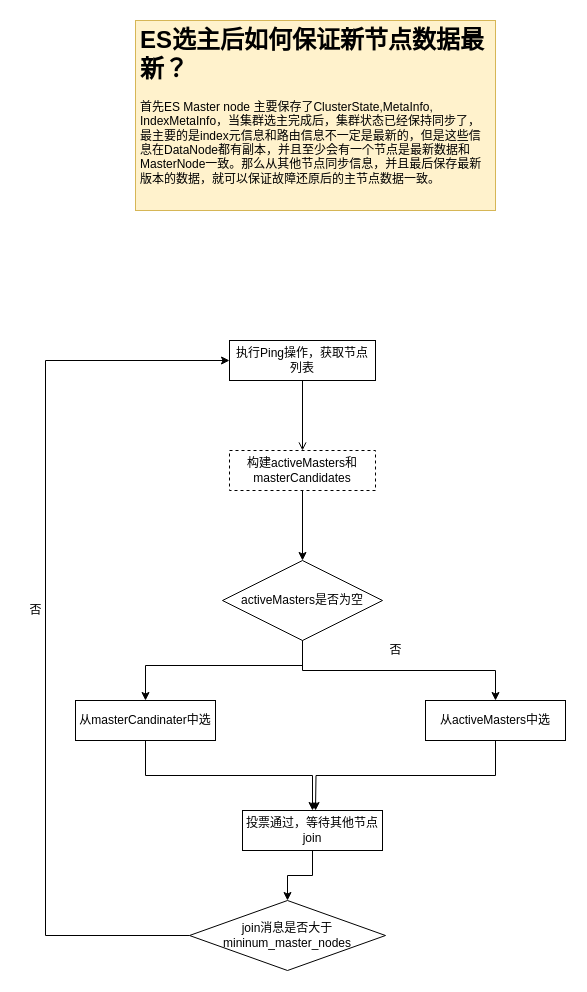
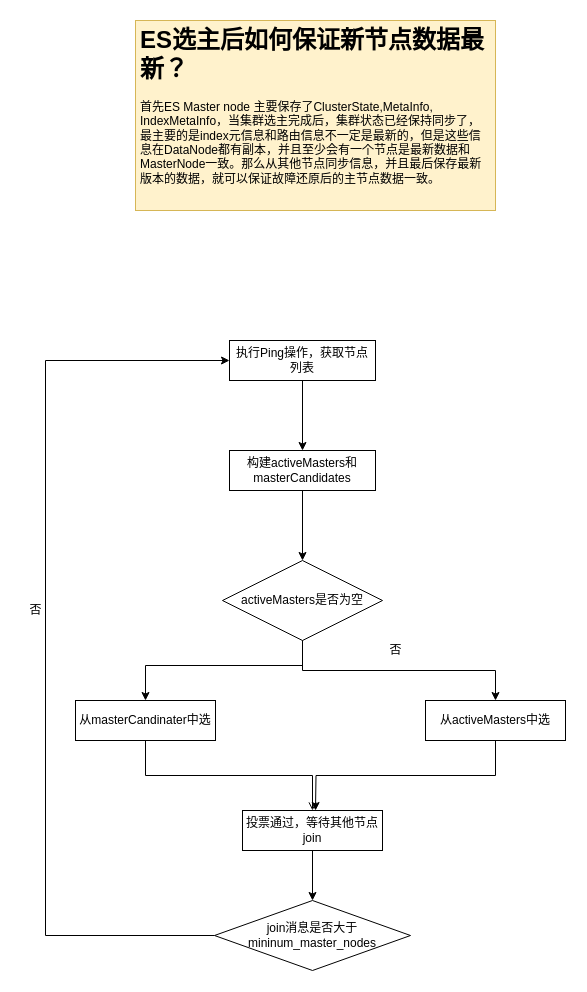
edge "执行Ping操作，获取节点列表" -> "构建activeMasters和 masterCandidates": arrowhead open -> classic
node "构建activeMasters和 masterCandidates": style dashed -> solid
edge "从masterCandinater中选" -> "投票通过，等待其他节点join": arrowhead classic -> open
node "join消息是否大于mininum_master_nodes": moved (288, 936) -> (313, 936)
